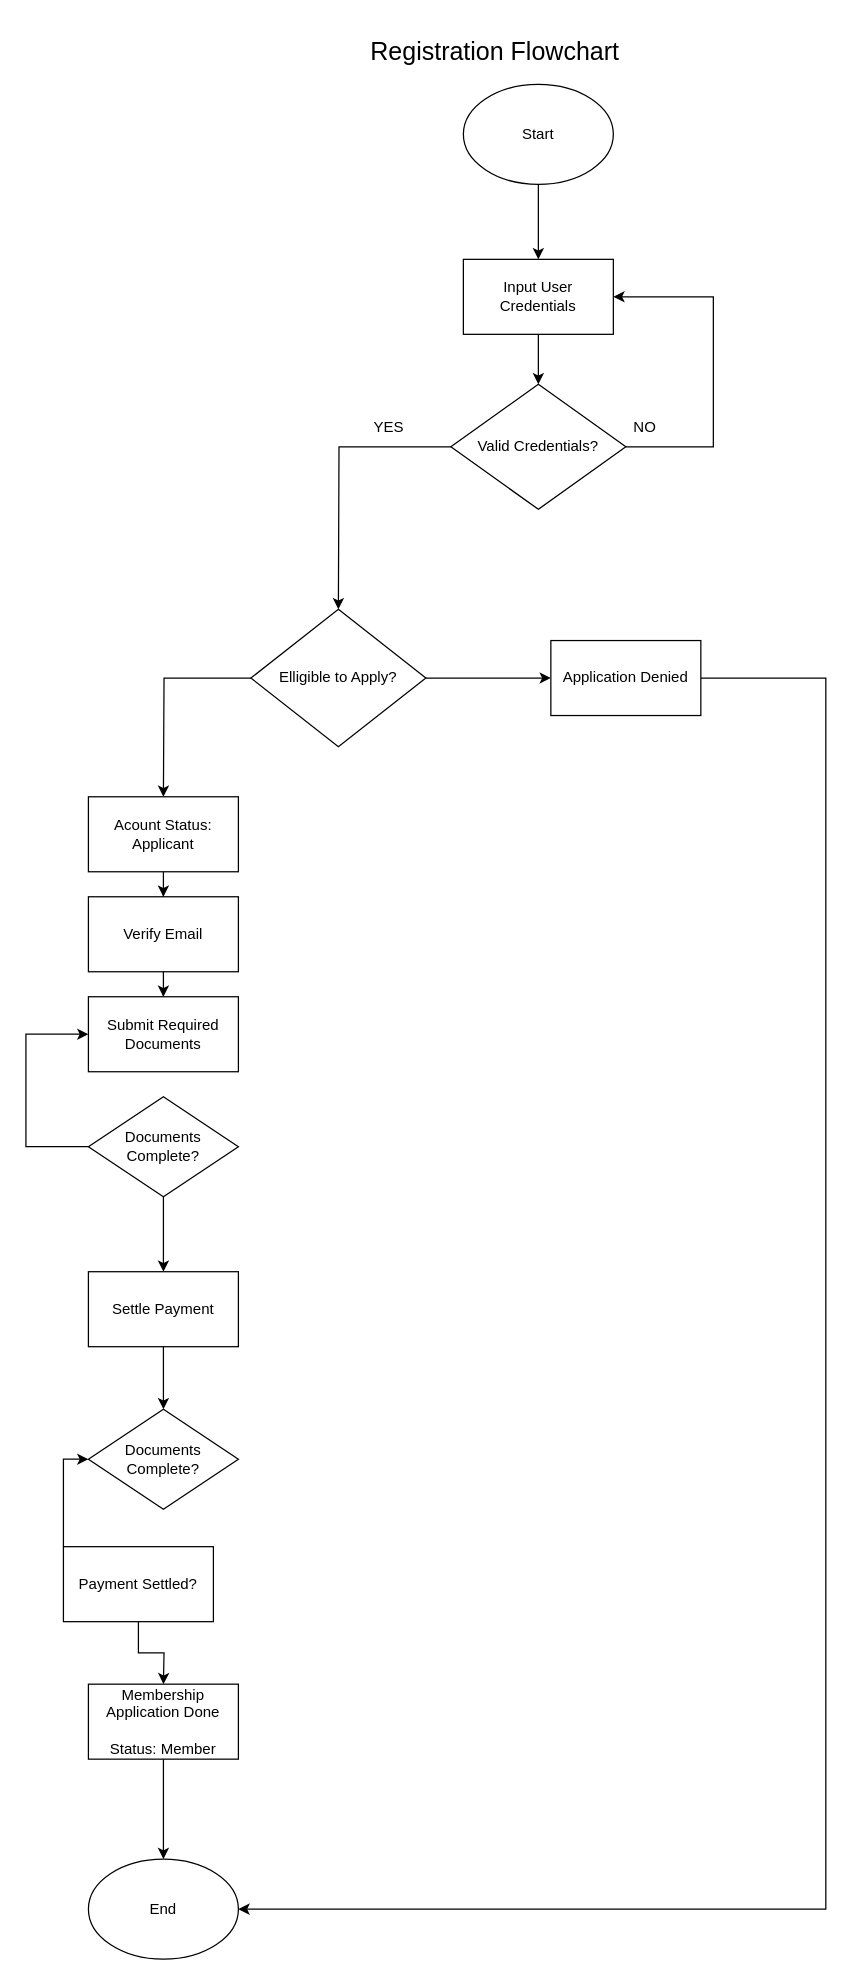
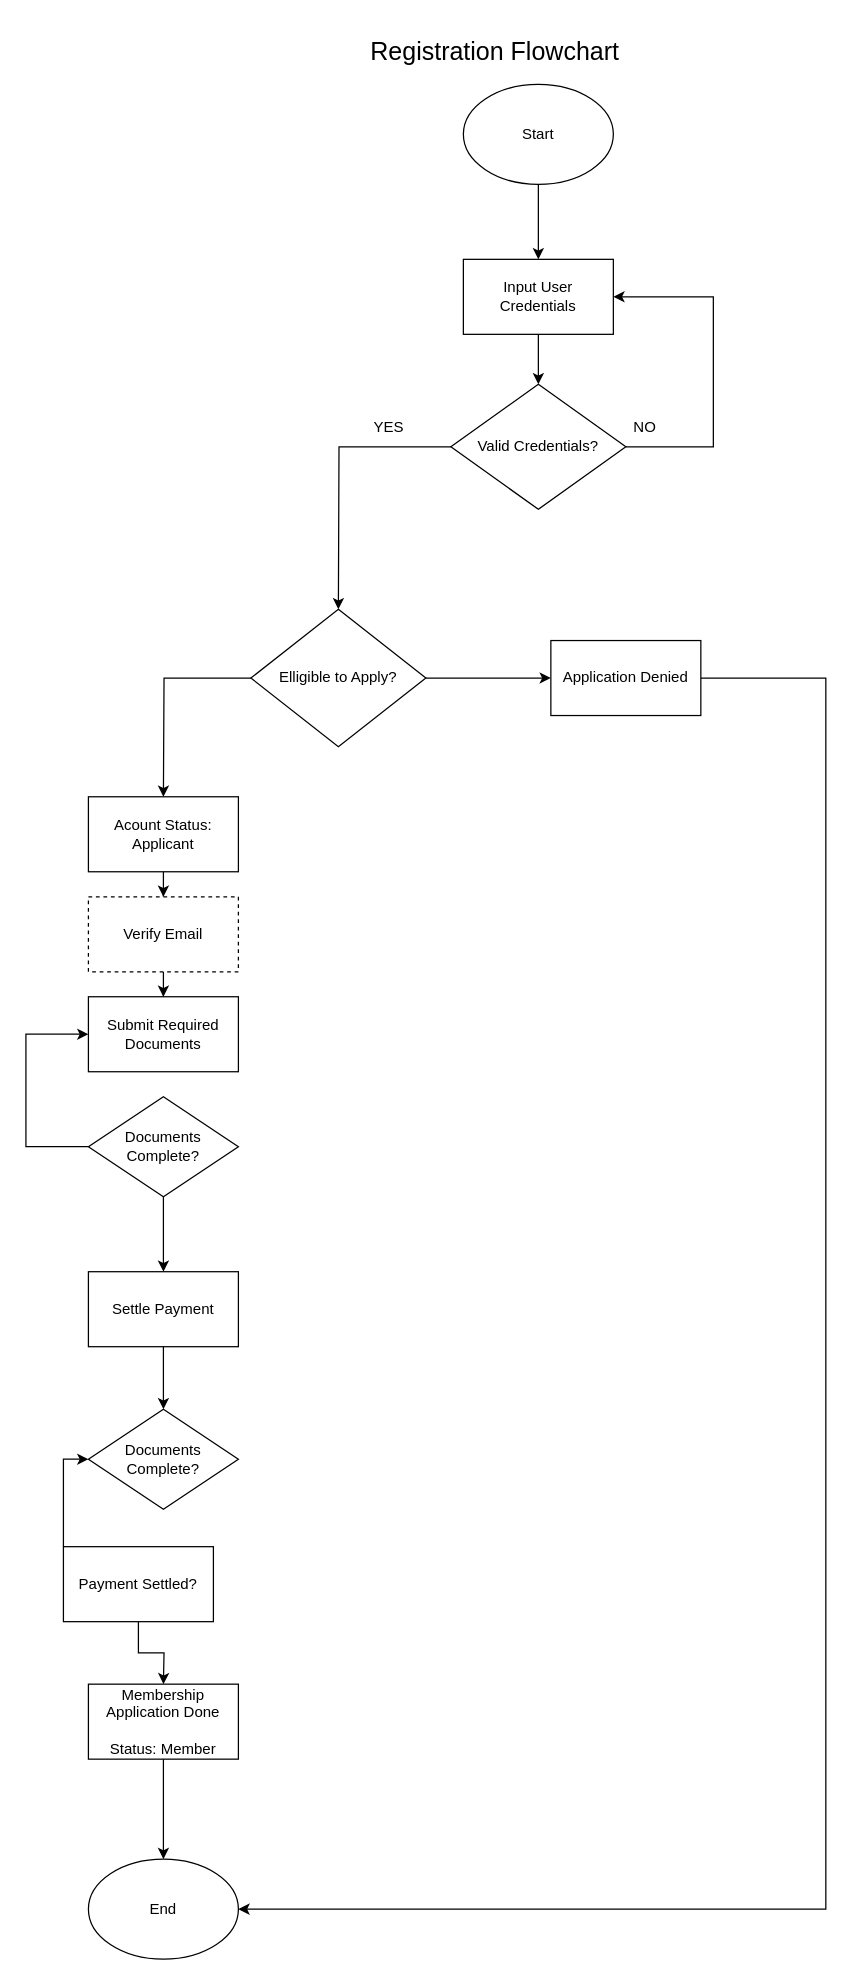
node "Verify Email": style solid -> dashed
